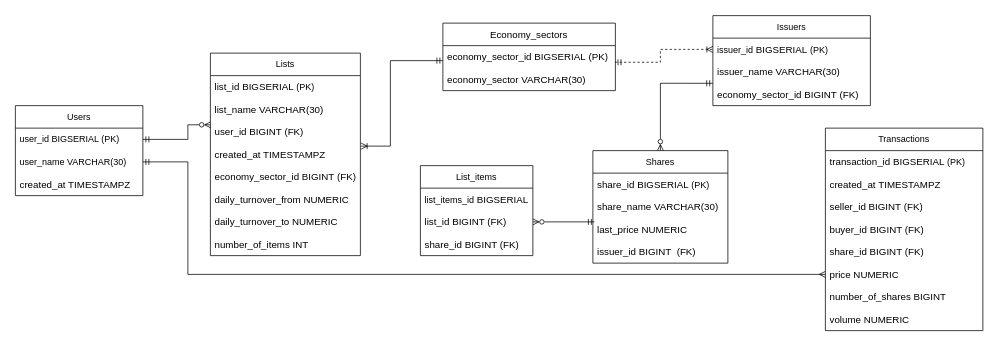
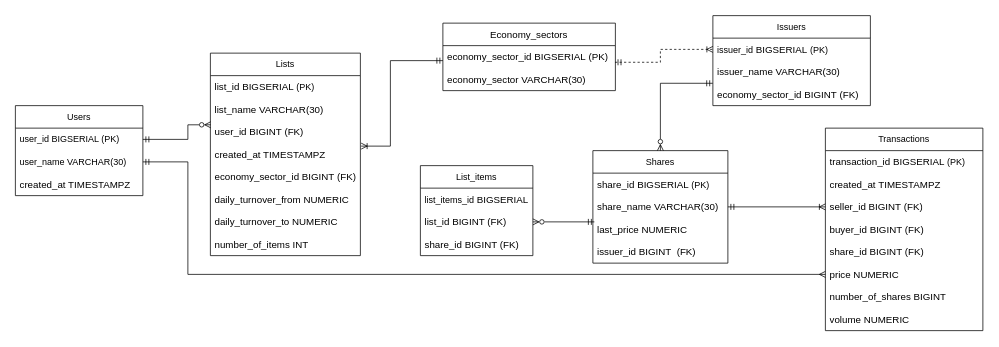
edge "share_name VARCHAR(30)" -- "seller_id BIGINT (FK)": added
